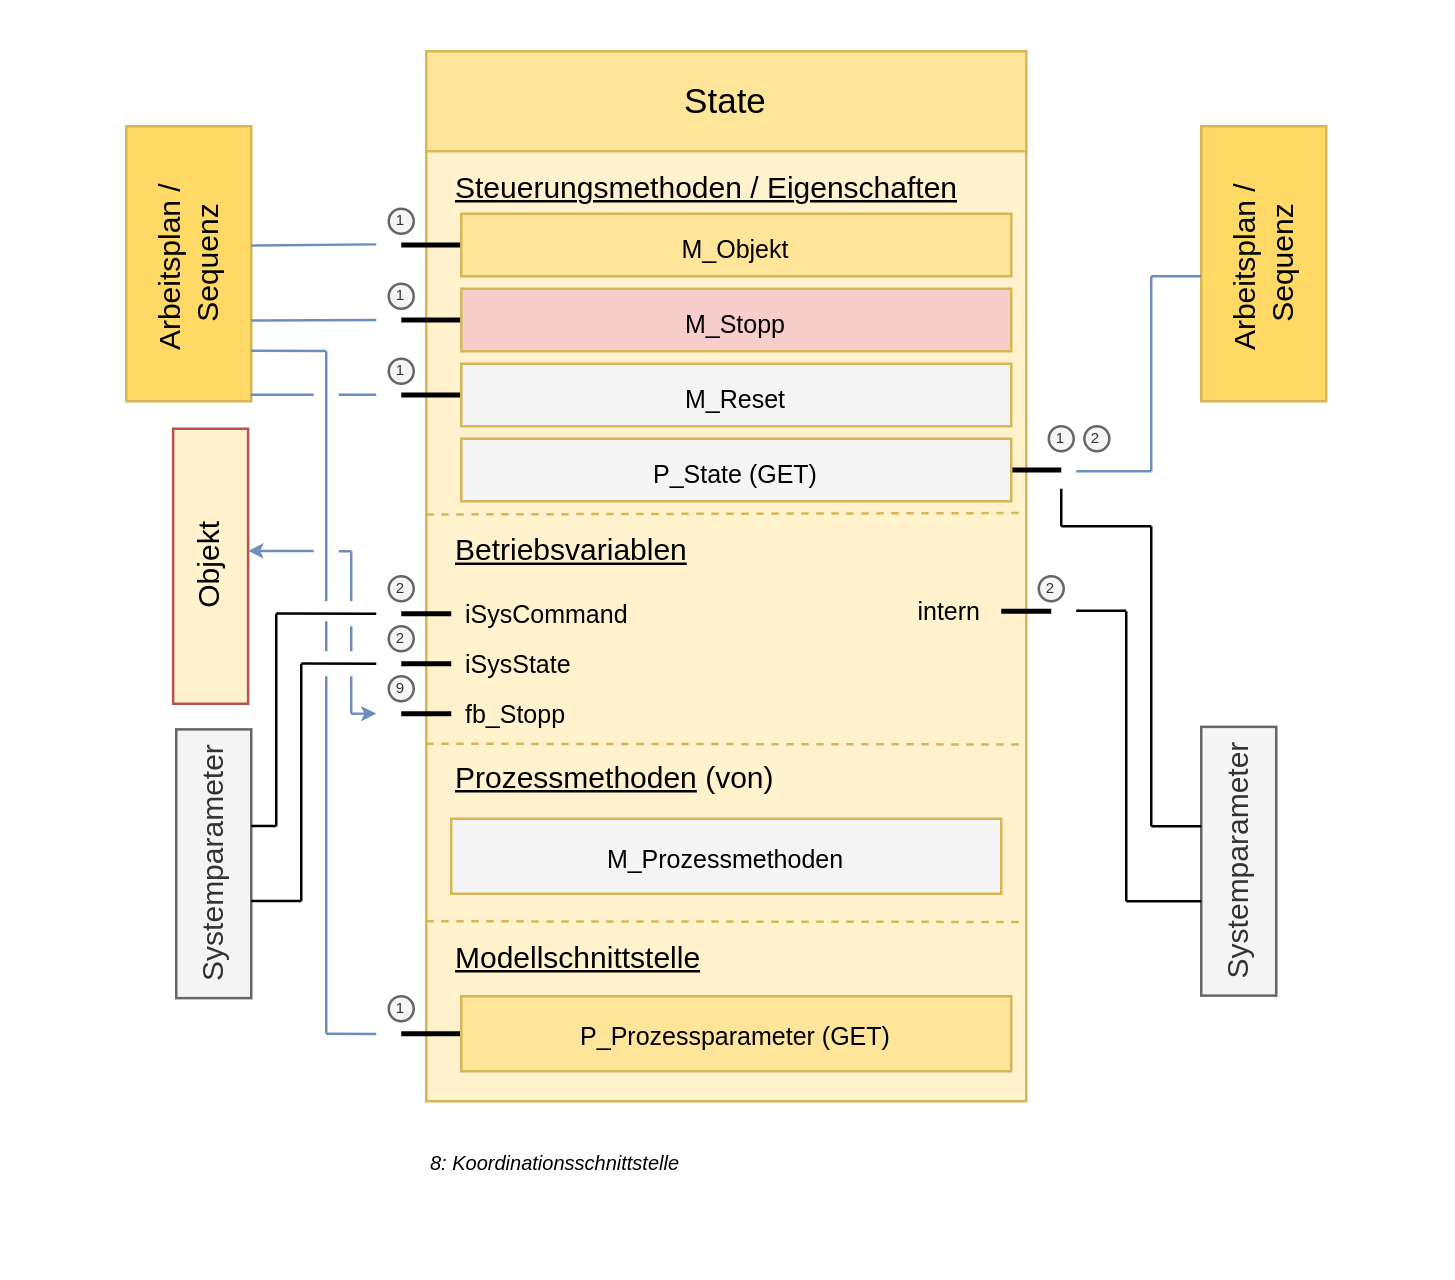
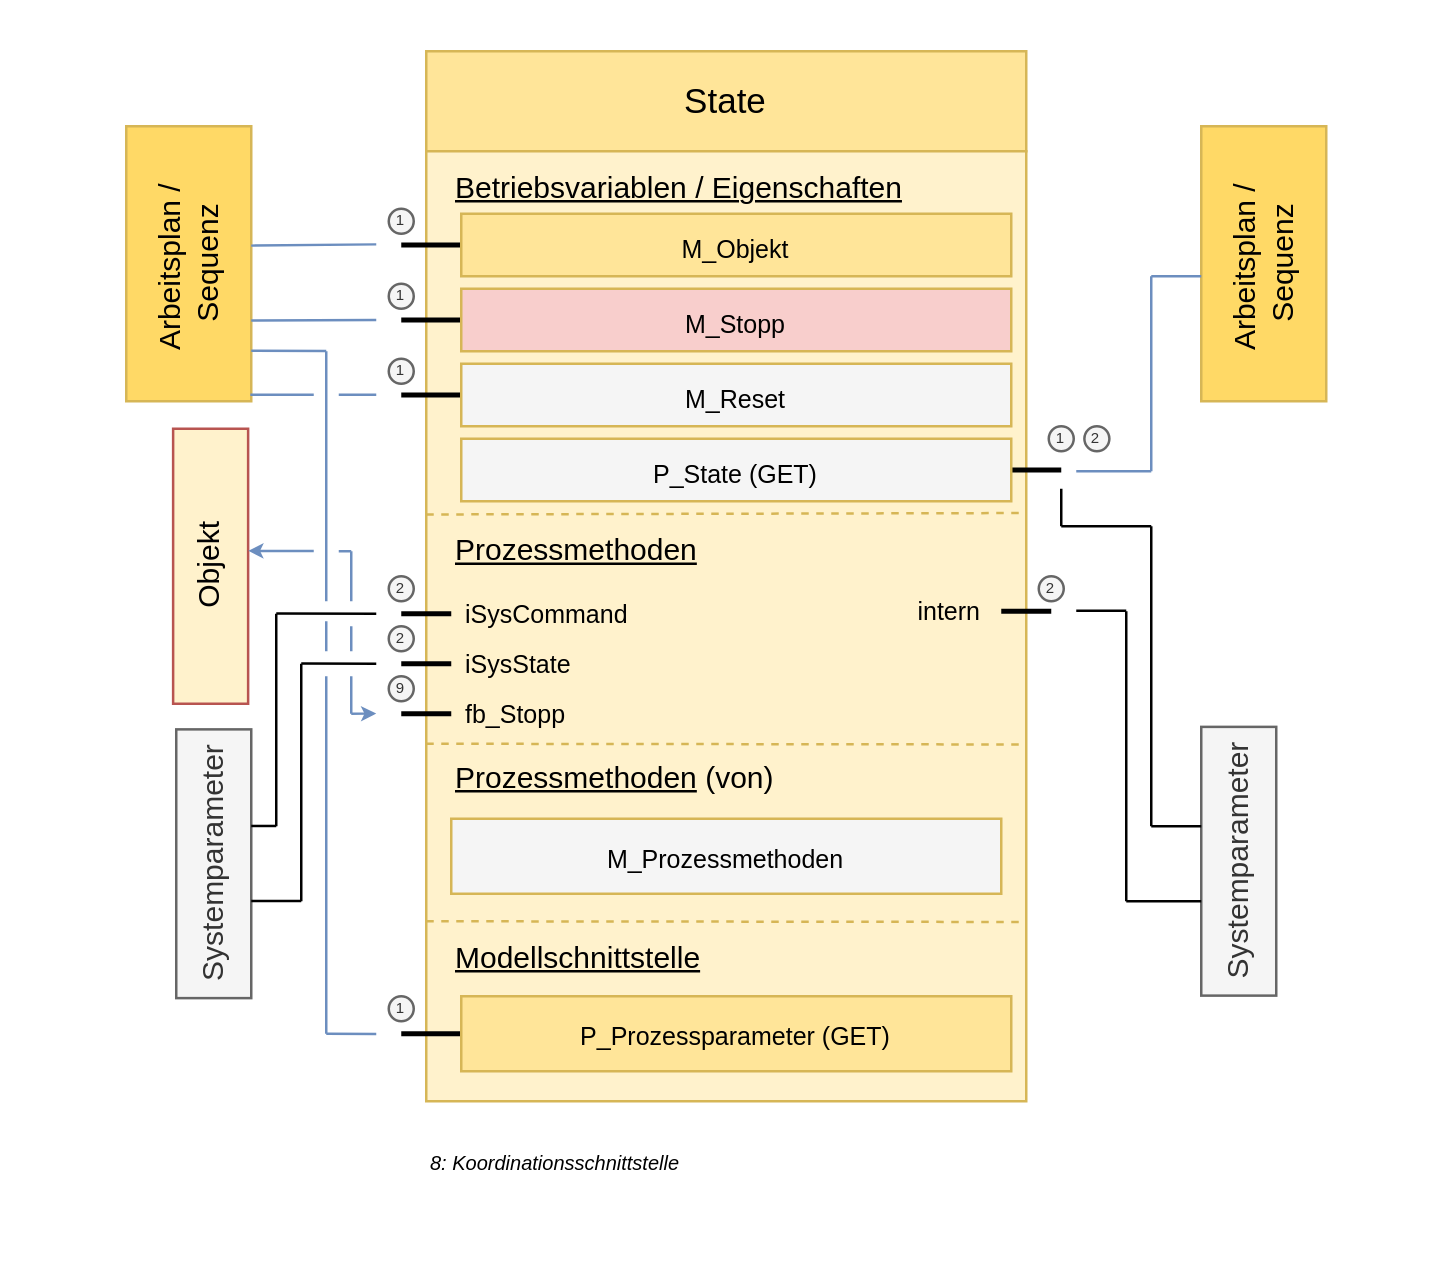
node "Steuerungsmethoden / Eigenschaften": label "Steuerungsmethoden / Eigenschaften" -> "Betriebsvariablen / Eigenschaften"
node "Betriebsvariablen": label "Betriebsvariablen" -> "Prozessmethoden"
